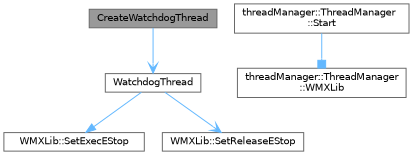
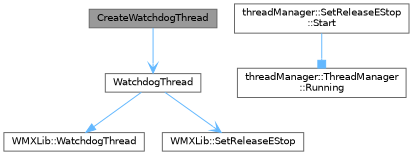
node "threadManager::ThreadManager ::Start": label "threadManager::ThreadManager ::Start" -> "threadManager::SetReleaseEStop ::Start"
node "threadManager::ThreadManager ::WMXLib": label "threadManager::ThreadManager ::WMXLib" -> "threadManager::ThreadManager ::Running"
node "WMXLib::SetExecEStop": label "WMXLib::SetExecEStop" -> "WMXLib::WatchdogThread"
